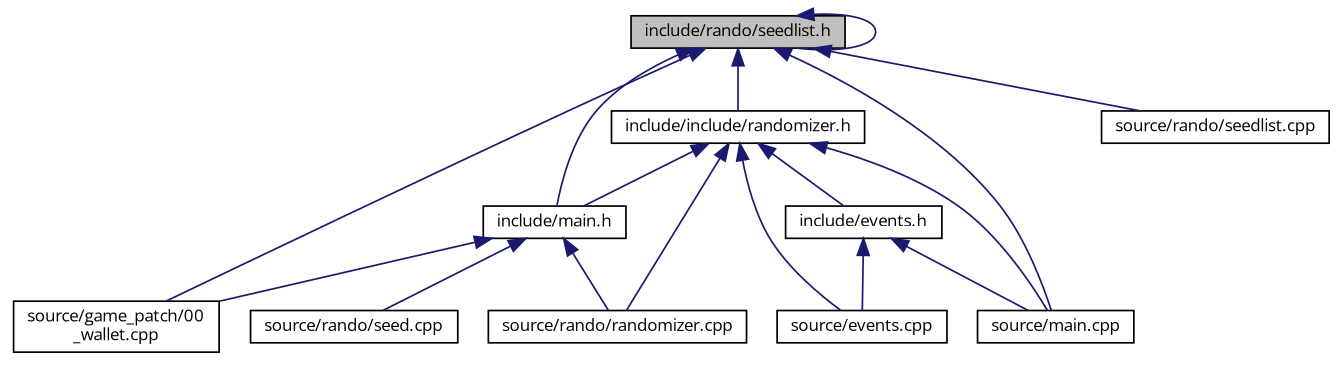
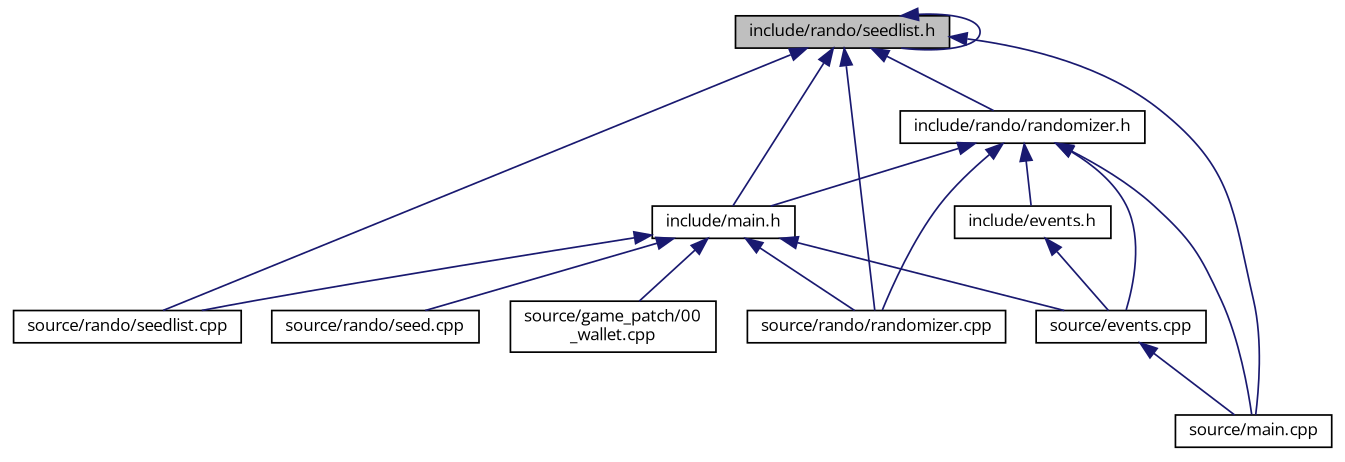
node "include/include/randomizer.h": label "include/include/randomizer.h" -> "include/rando/randomizer.h"
edge "source/game_patch/00 _wallet.cpp" -> "include/rando/seedlist.h": now "source/rando/randomizer.cpp" -> "include/rando/seedlist.h"
edge "source/rando/seedlist.cpp" -> "include/main.h": added
edge "source/events.cpp" -> "include/main.h": added
edge "source/main.cpp" -> "include/events.h": now "source/main.cpp" -> "source/events.cpp"
